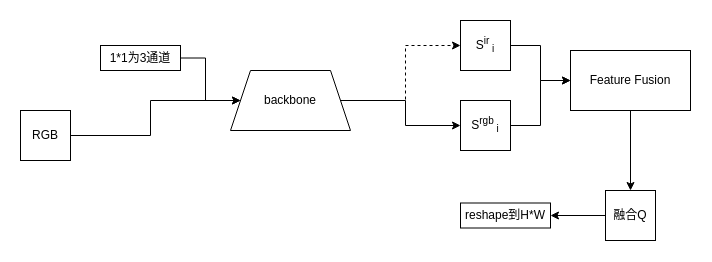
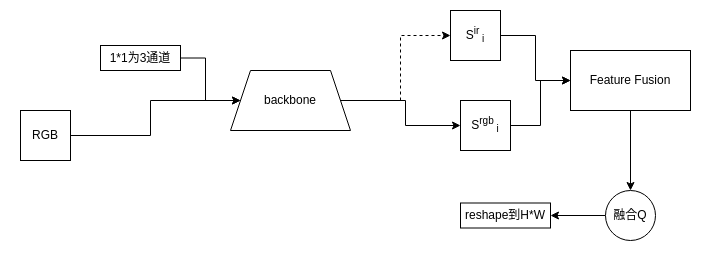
node "Sir i": moved (486, 46) -> (476, 36)
node "融合Q": shape rectangle -> ellipse
